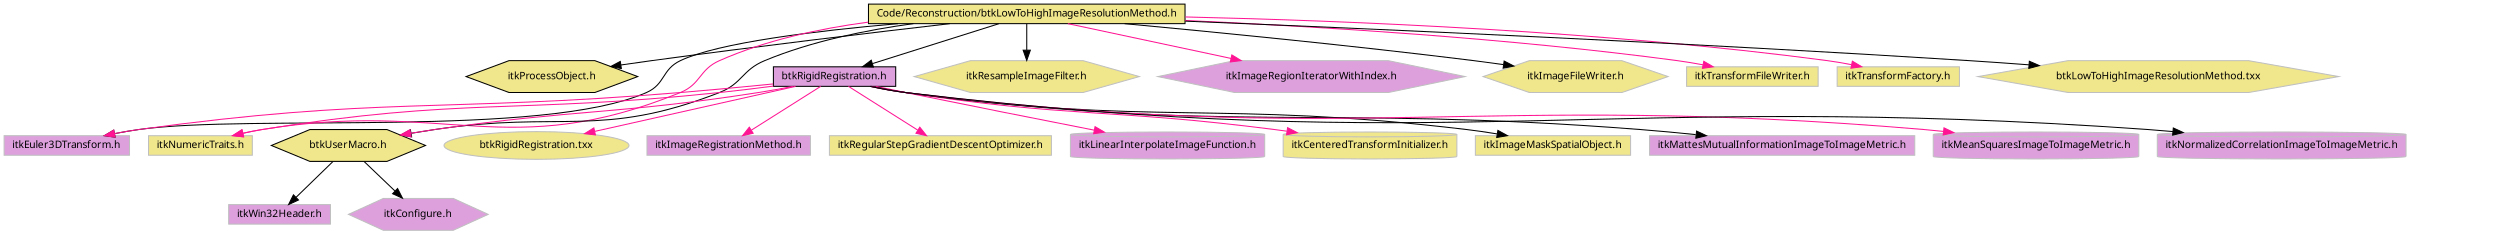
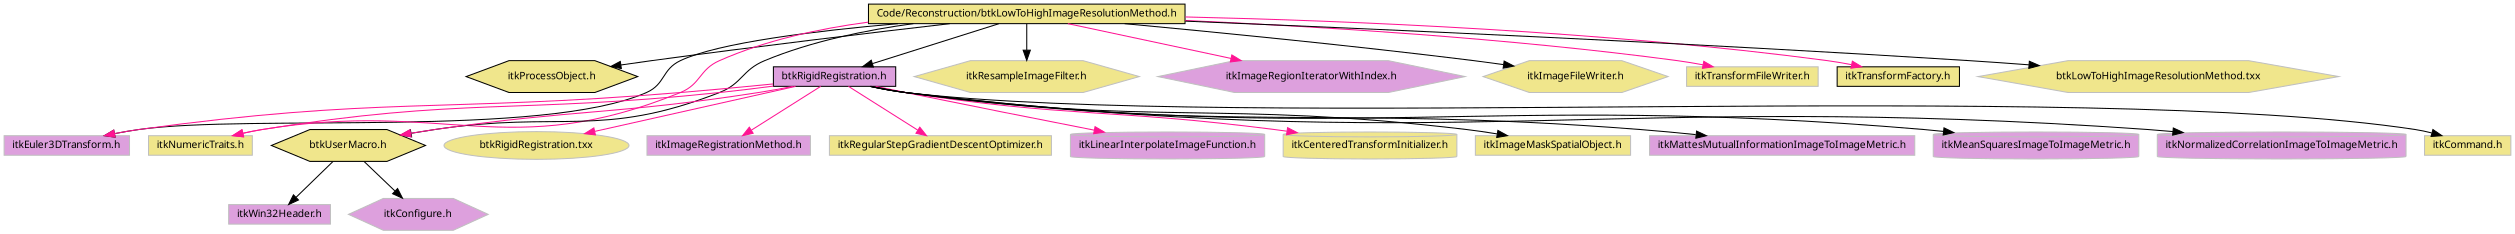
node "itkTransformFactory.h": color grey75 -> black
edge "btkRigidRegistration.h" -> "itkMeanSquaresImageToImageMetric.h": color deeppink -> black
node "itkCommand.h": added
